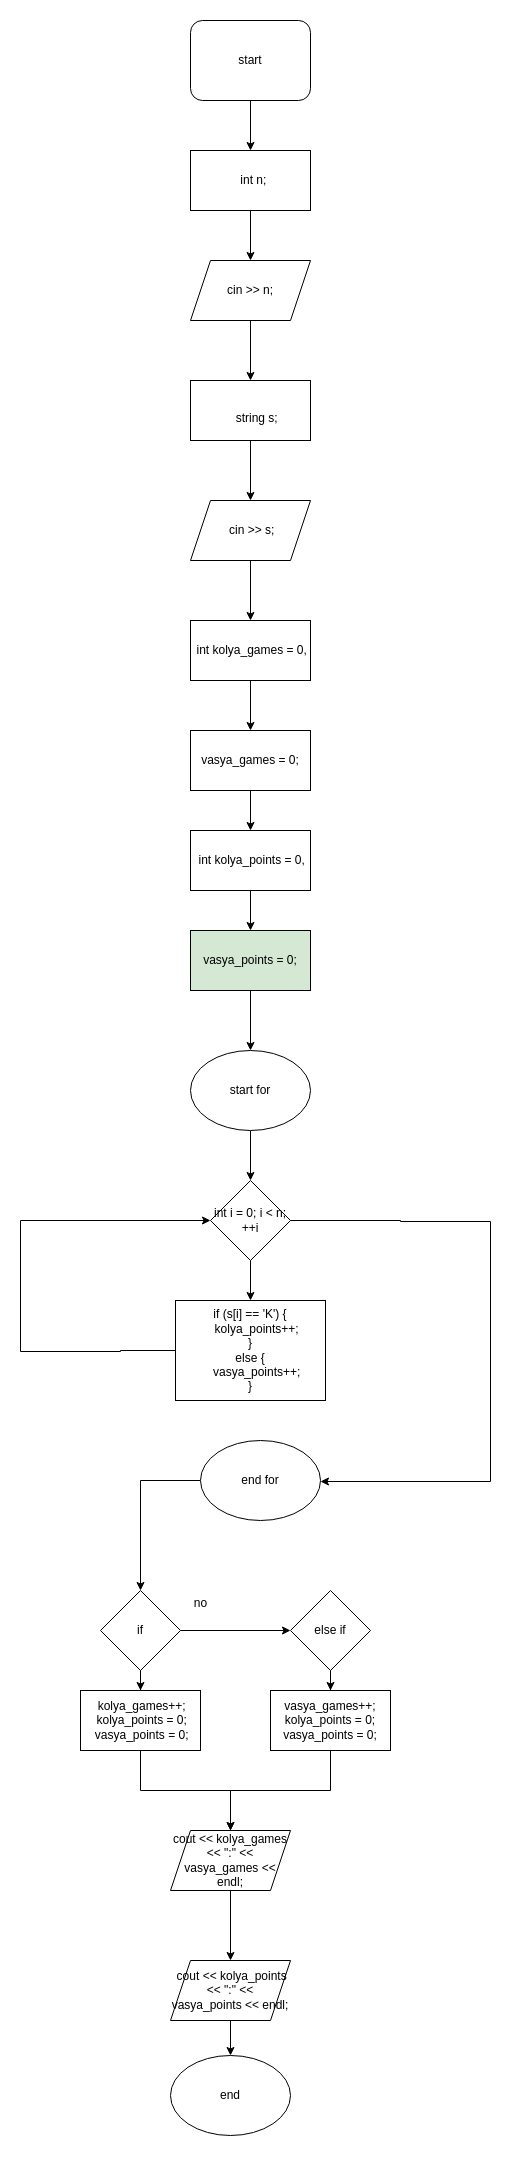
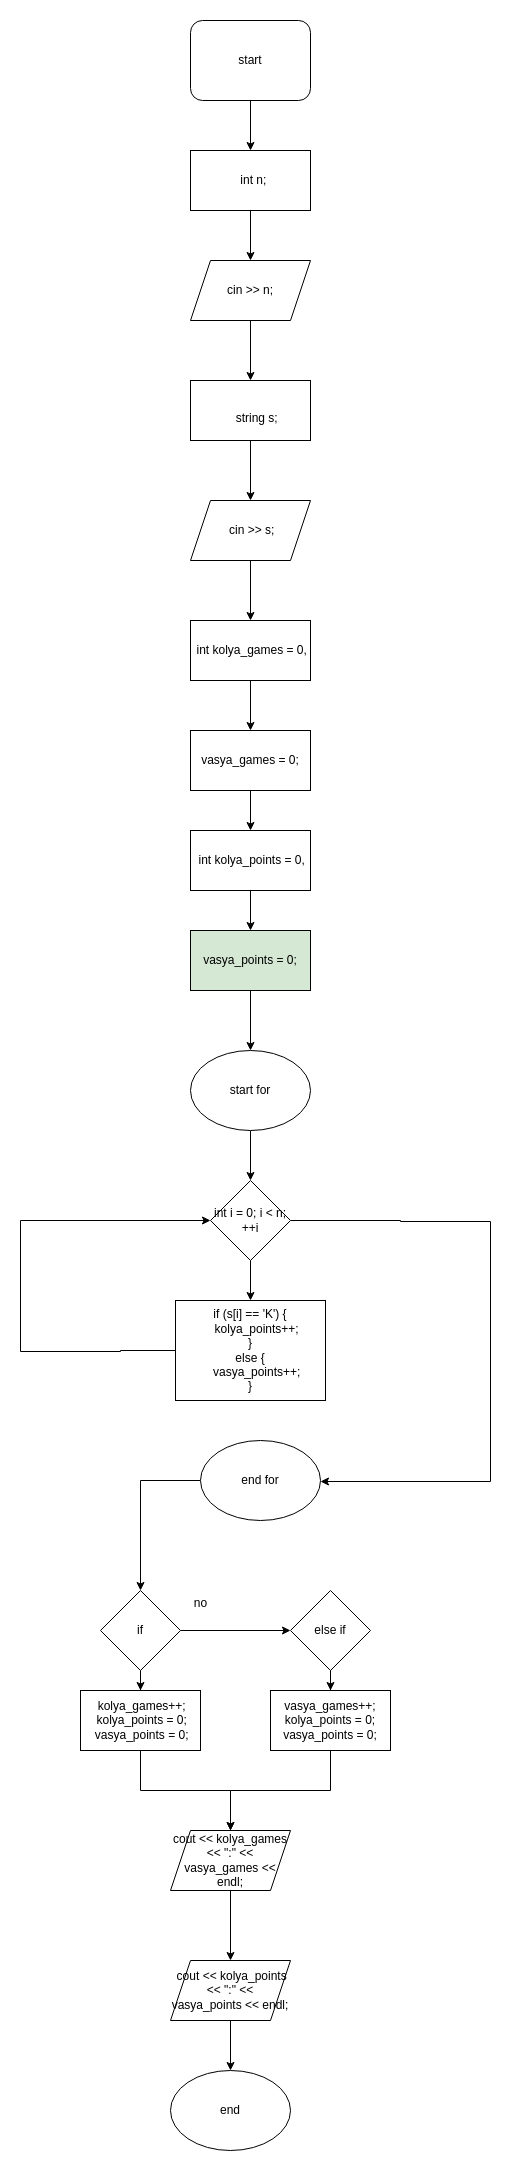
node "end": moved (231, 2096) -> (231, 2111)
